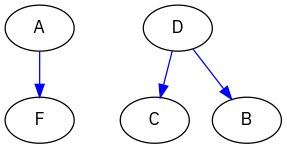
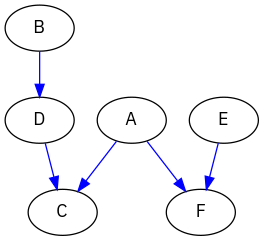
edge "D" -> "B": reversed
node "E": added
edge "A" -> "C": added
